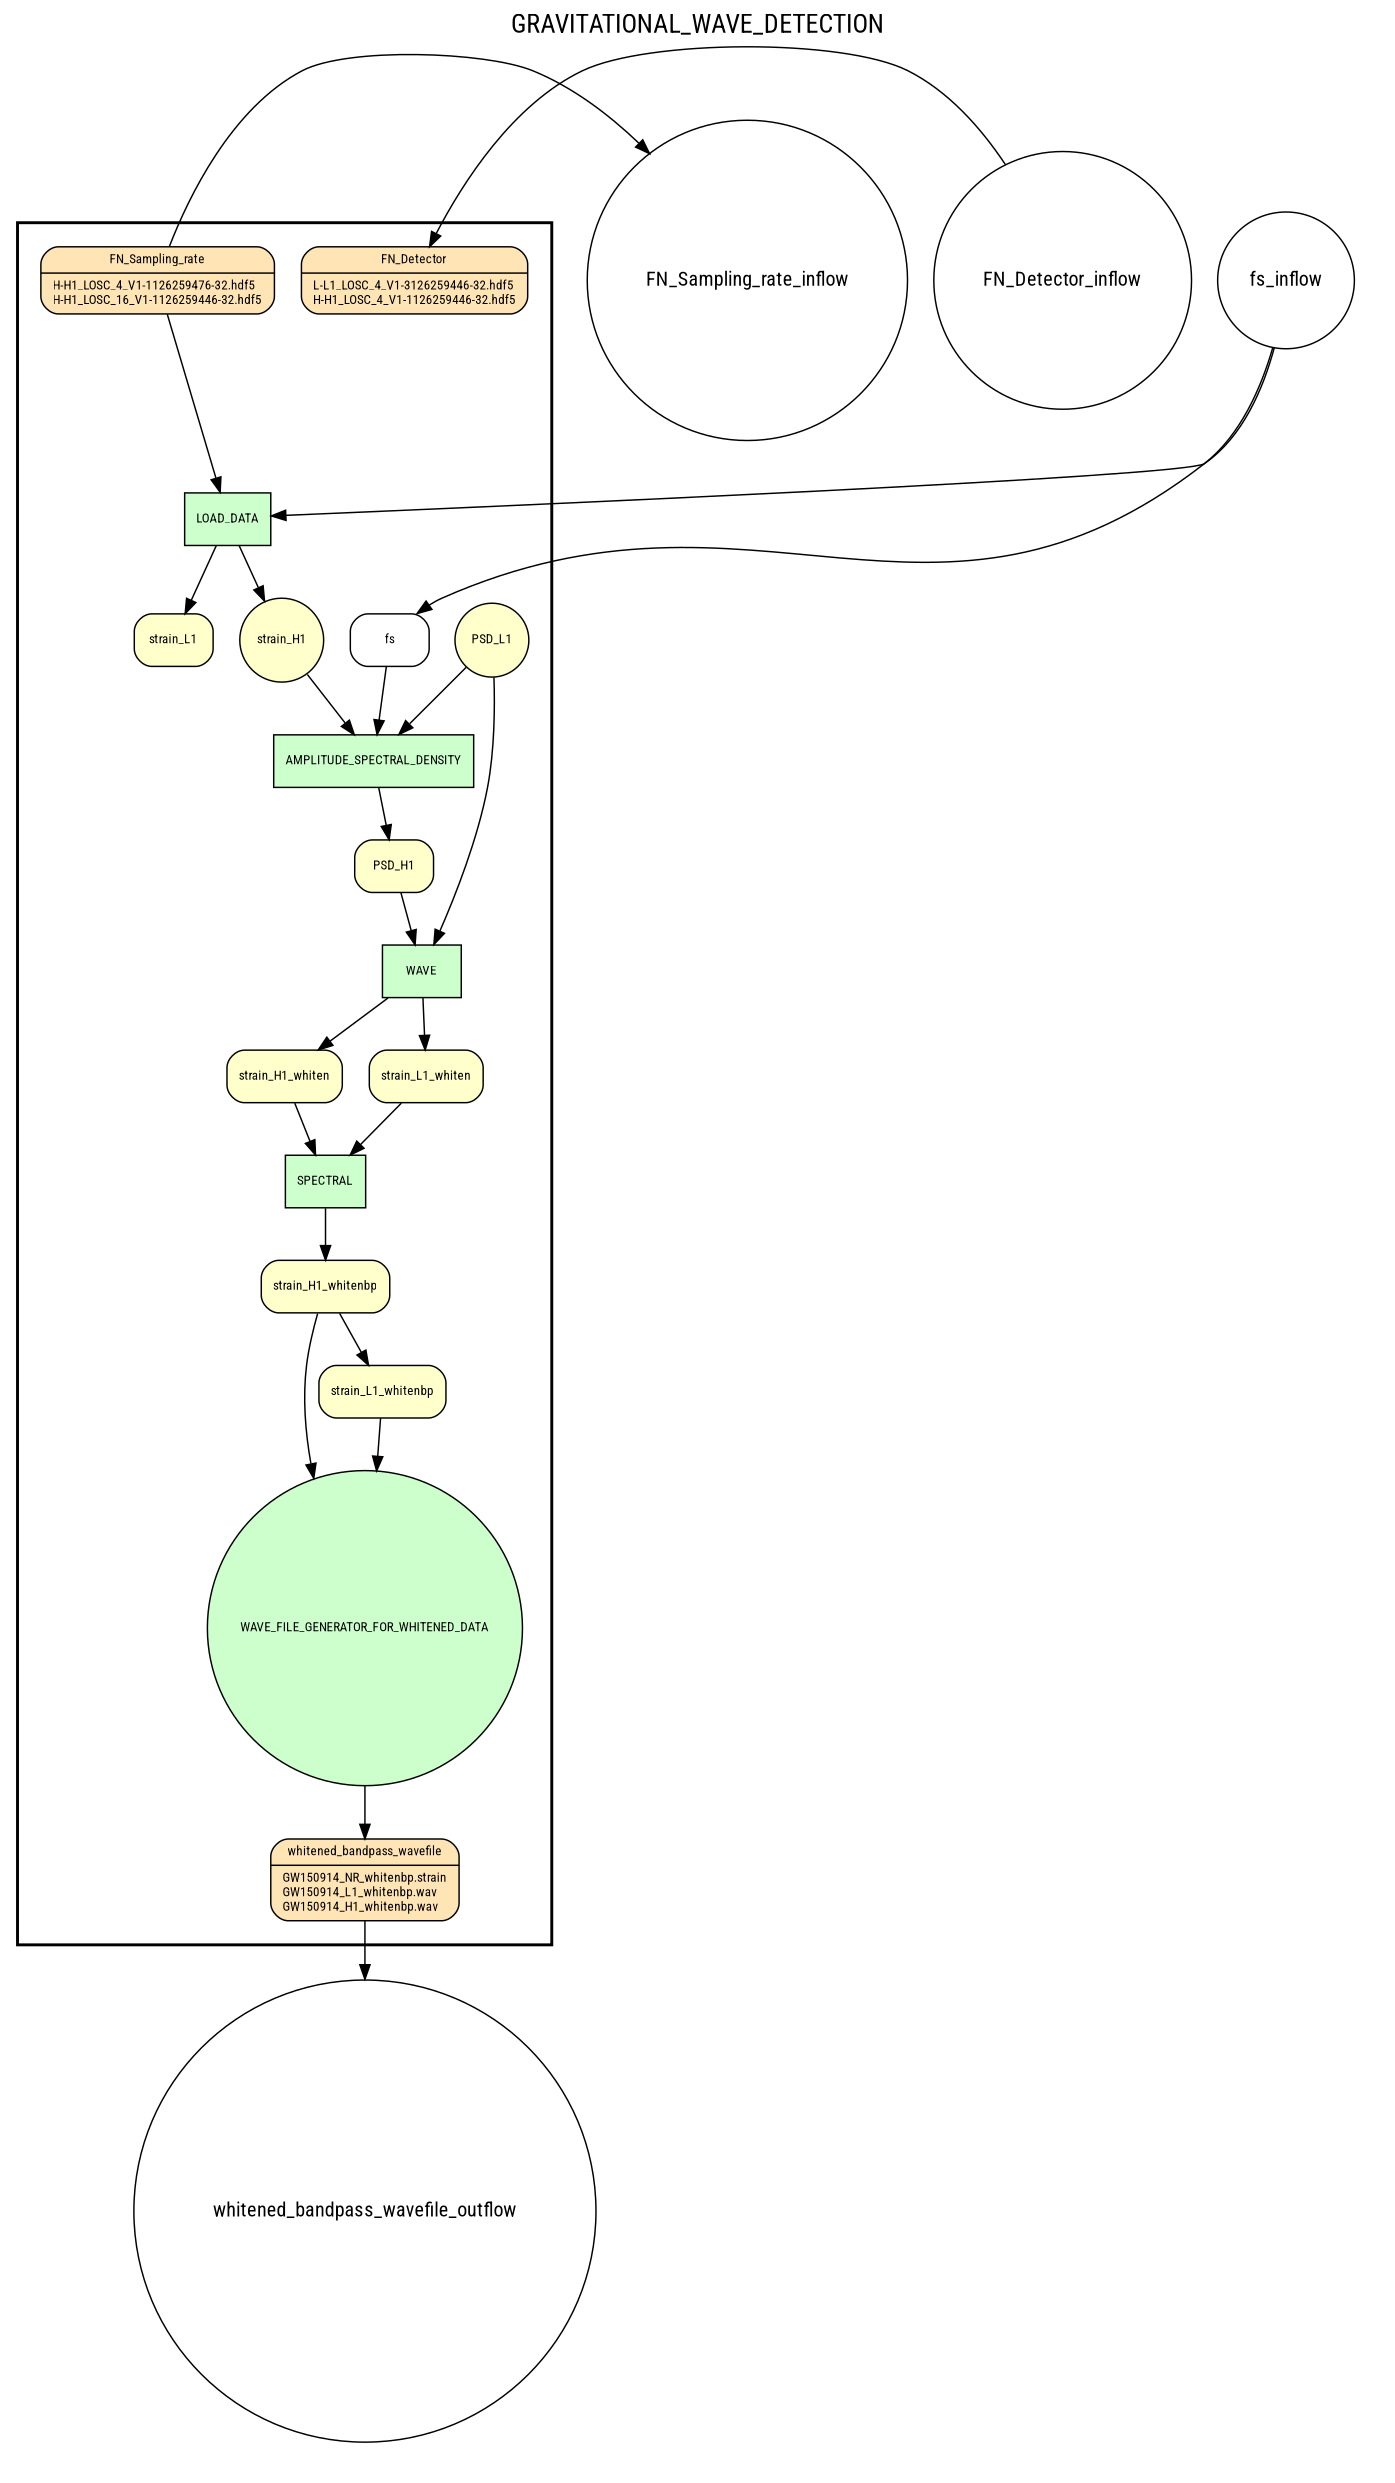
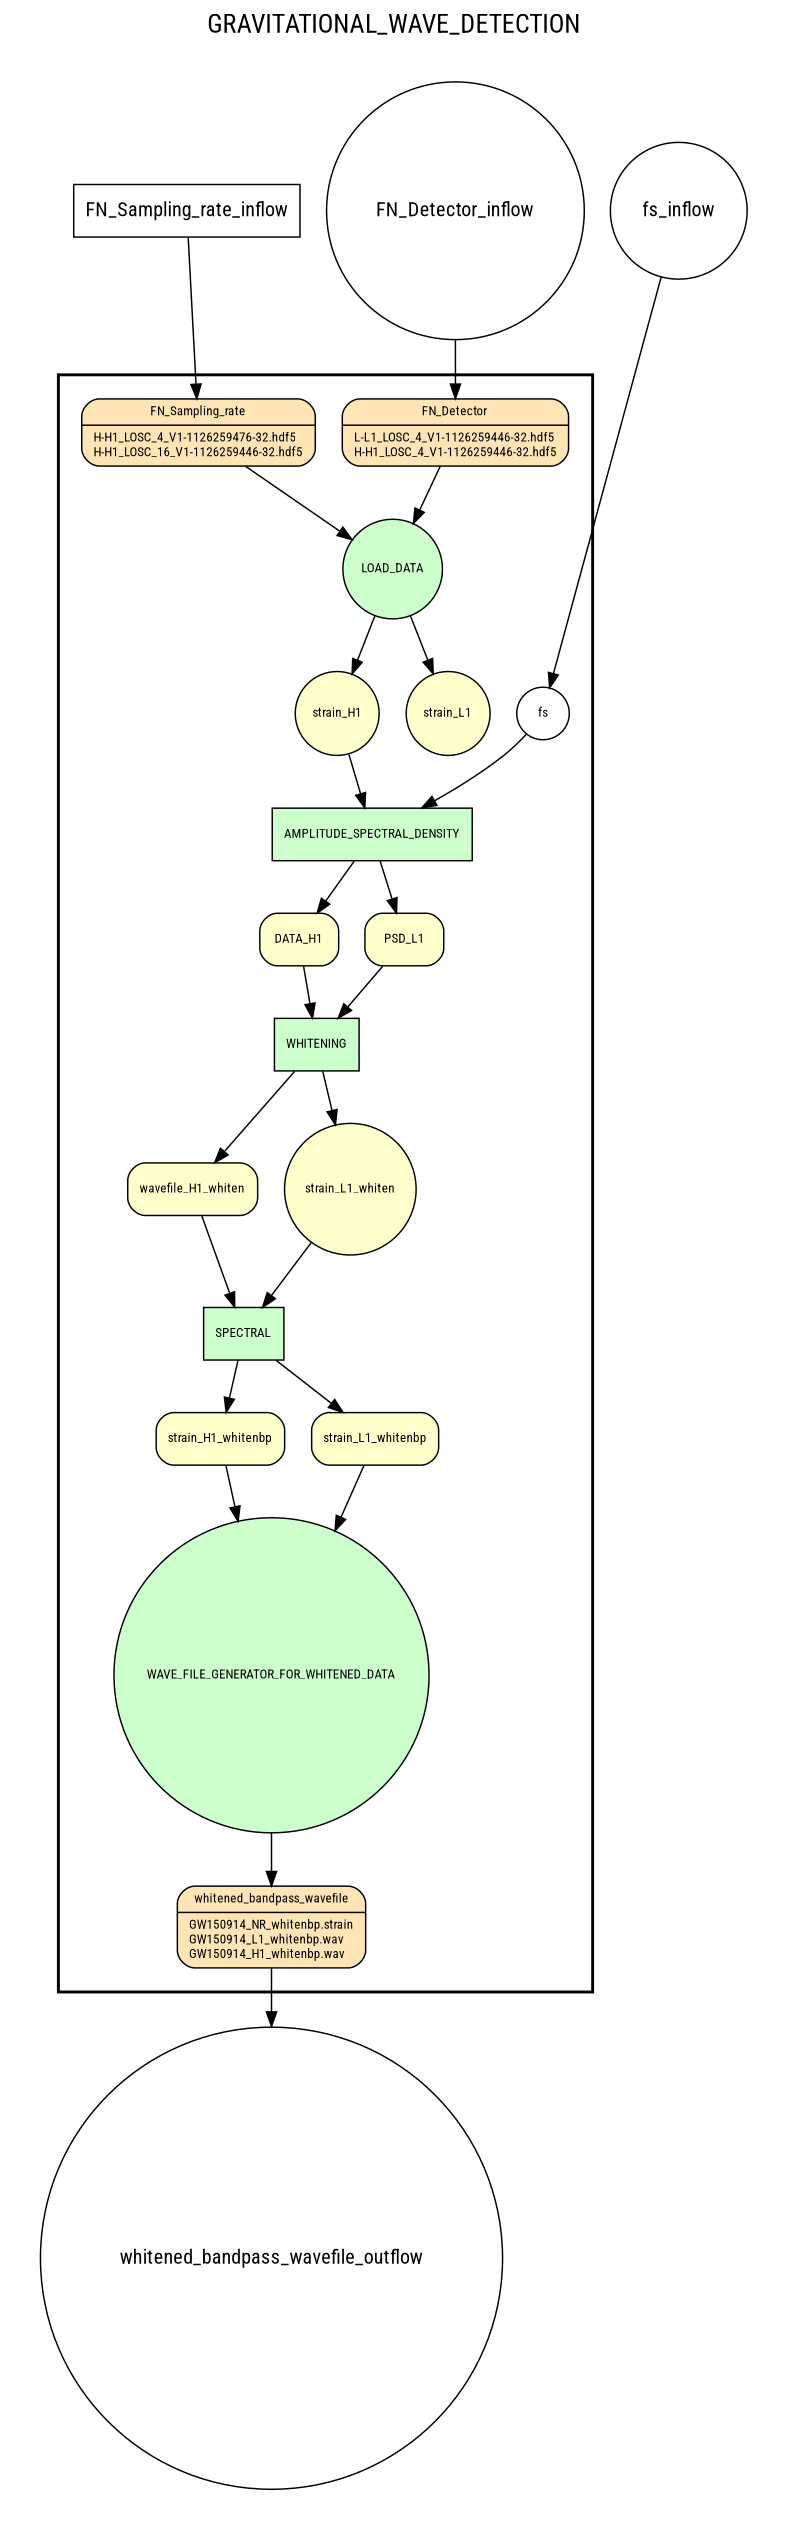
edge "FN_Sampling_rate" -> "FN_Sampling_rate_inflow": reversed
node "FN_Sampling_rate_inflow": shape circle -> box
node "FN_Detector": text "L-L1_LOSC_4_V1-3126259446-32.hdf5" -> "L-L1_LOSC_4_V1-1126259446-32.hdf5"
edge "fs_inflow" -> "LOAD_DATA": now "FN_Detector" -> "LOAD_DATA"
node "LOAD_DATA": shape box -> circle
node "strain_L1": shape box -> circle
node "fs": shape box -> circle
node "PSD_L1": shape circle -> box
edge "PSD_L1" -> "AMPLITUDE_SPECTRAL_DENSITY": reversed
node "PSD_H1": label "PSD_H1" -> "DATA_H1"
node "WAVE": label "WAVE" -> "WHITENING"
node "strain_H1_whiten": label "strain_H1_whiten" -> "wavefile_H1_whiten"
node "strain_L1_whiten": shape box -> circle
edge "strain_H1_whitenbp" -> "strain_L1_whitenbp": now "SPECTRAL" -> "strain_L1_whitenbp"
